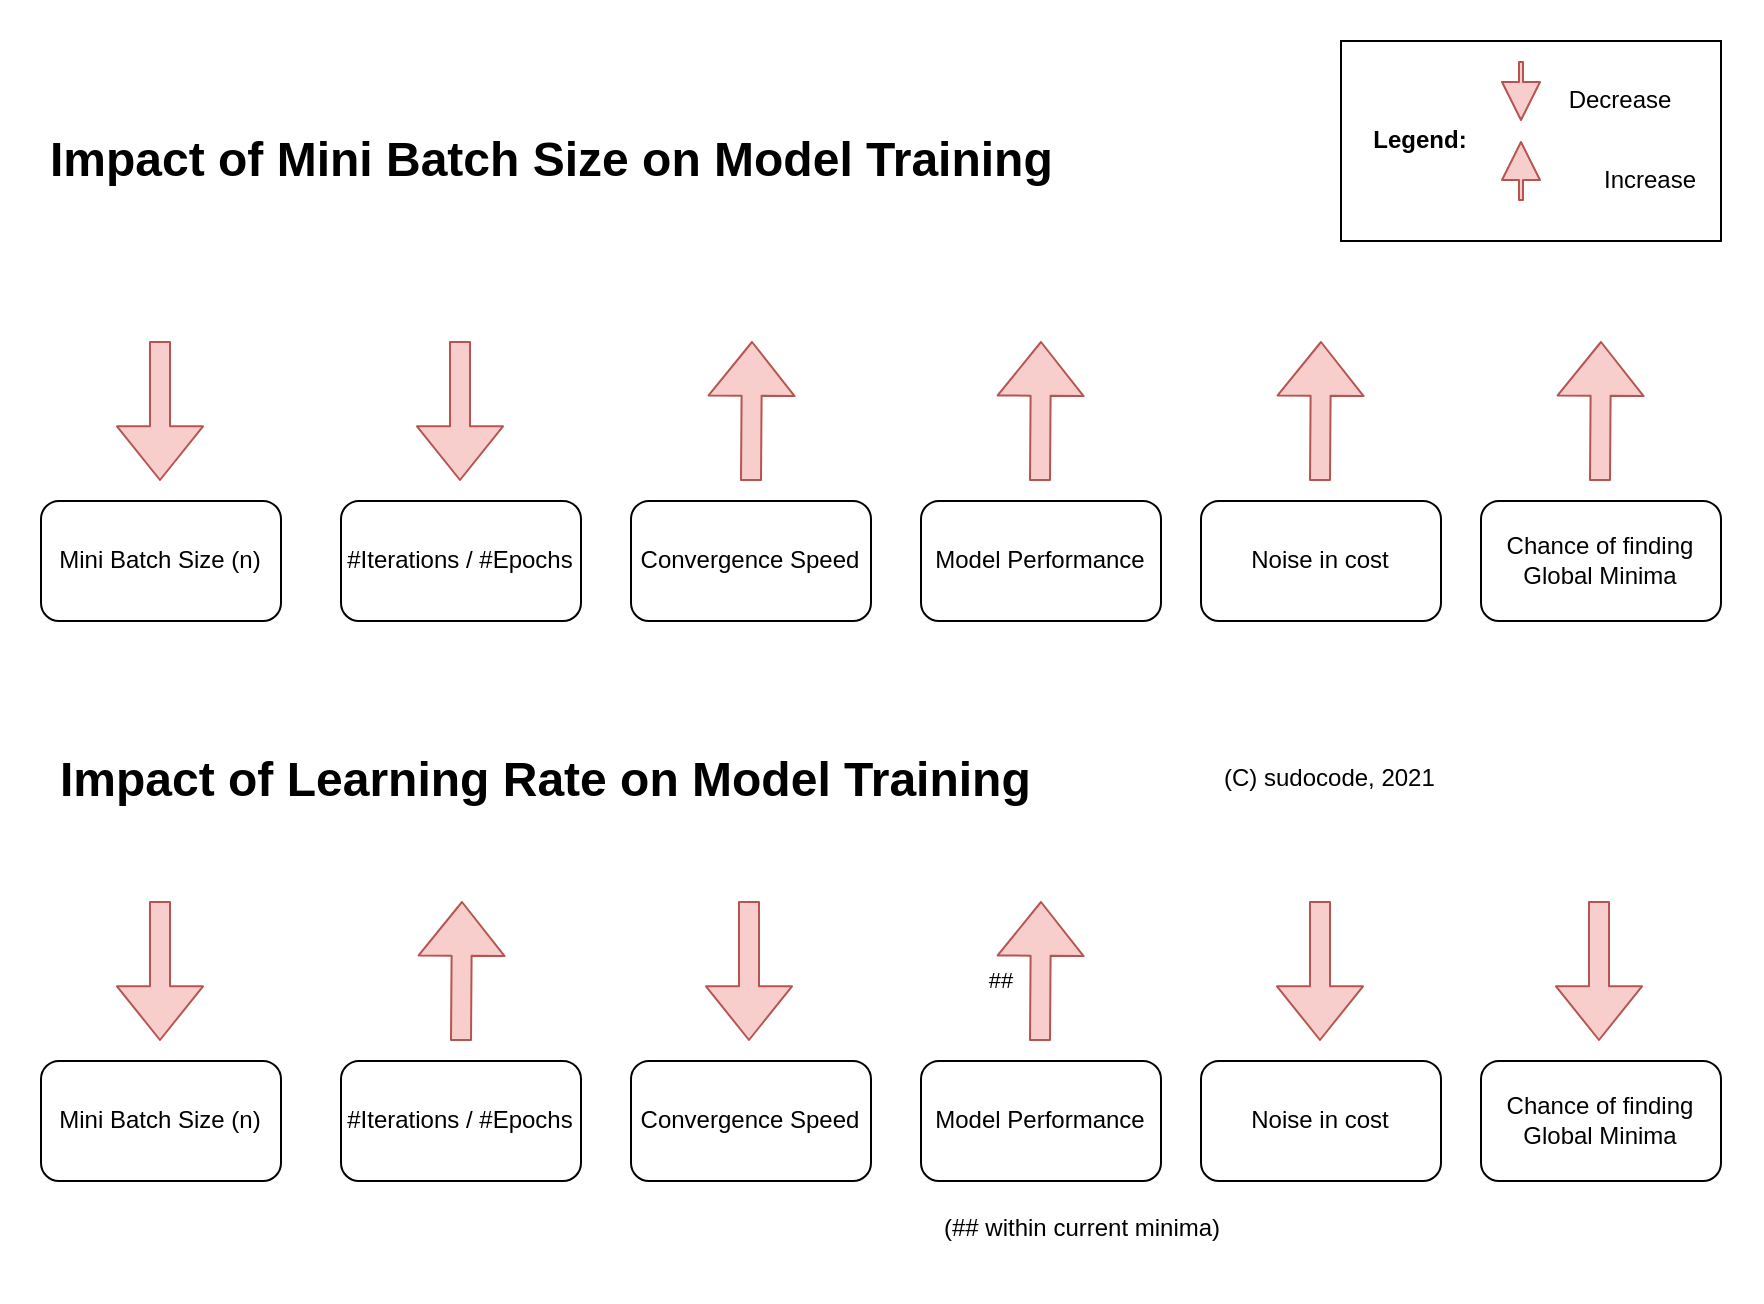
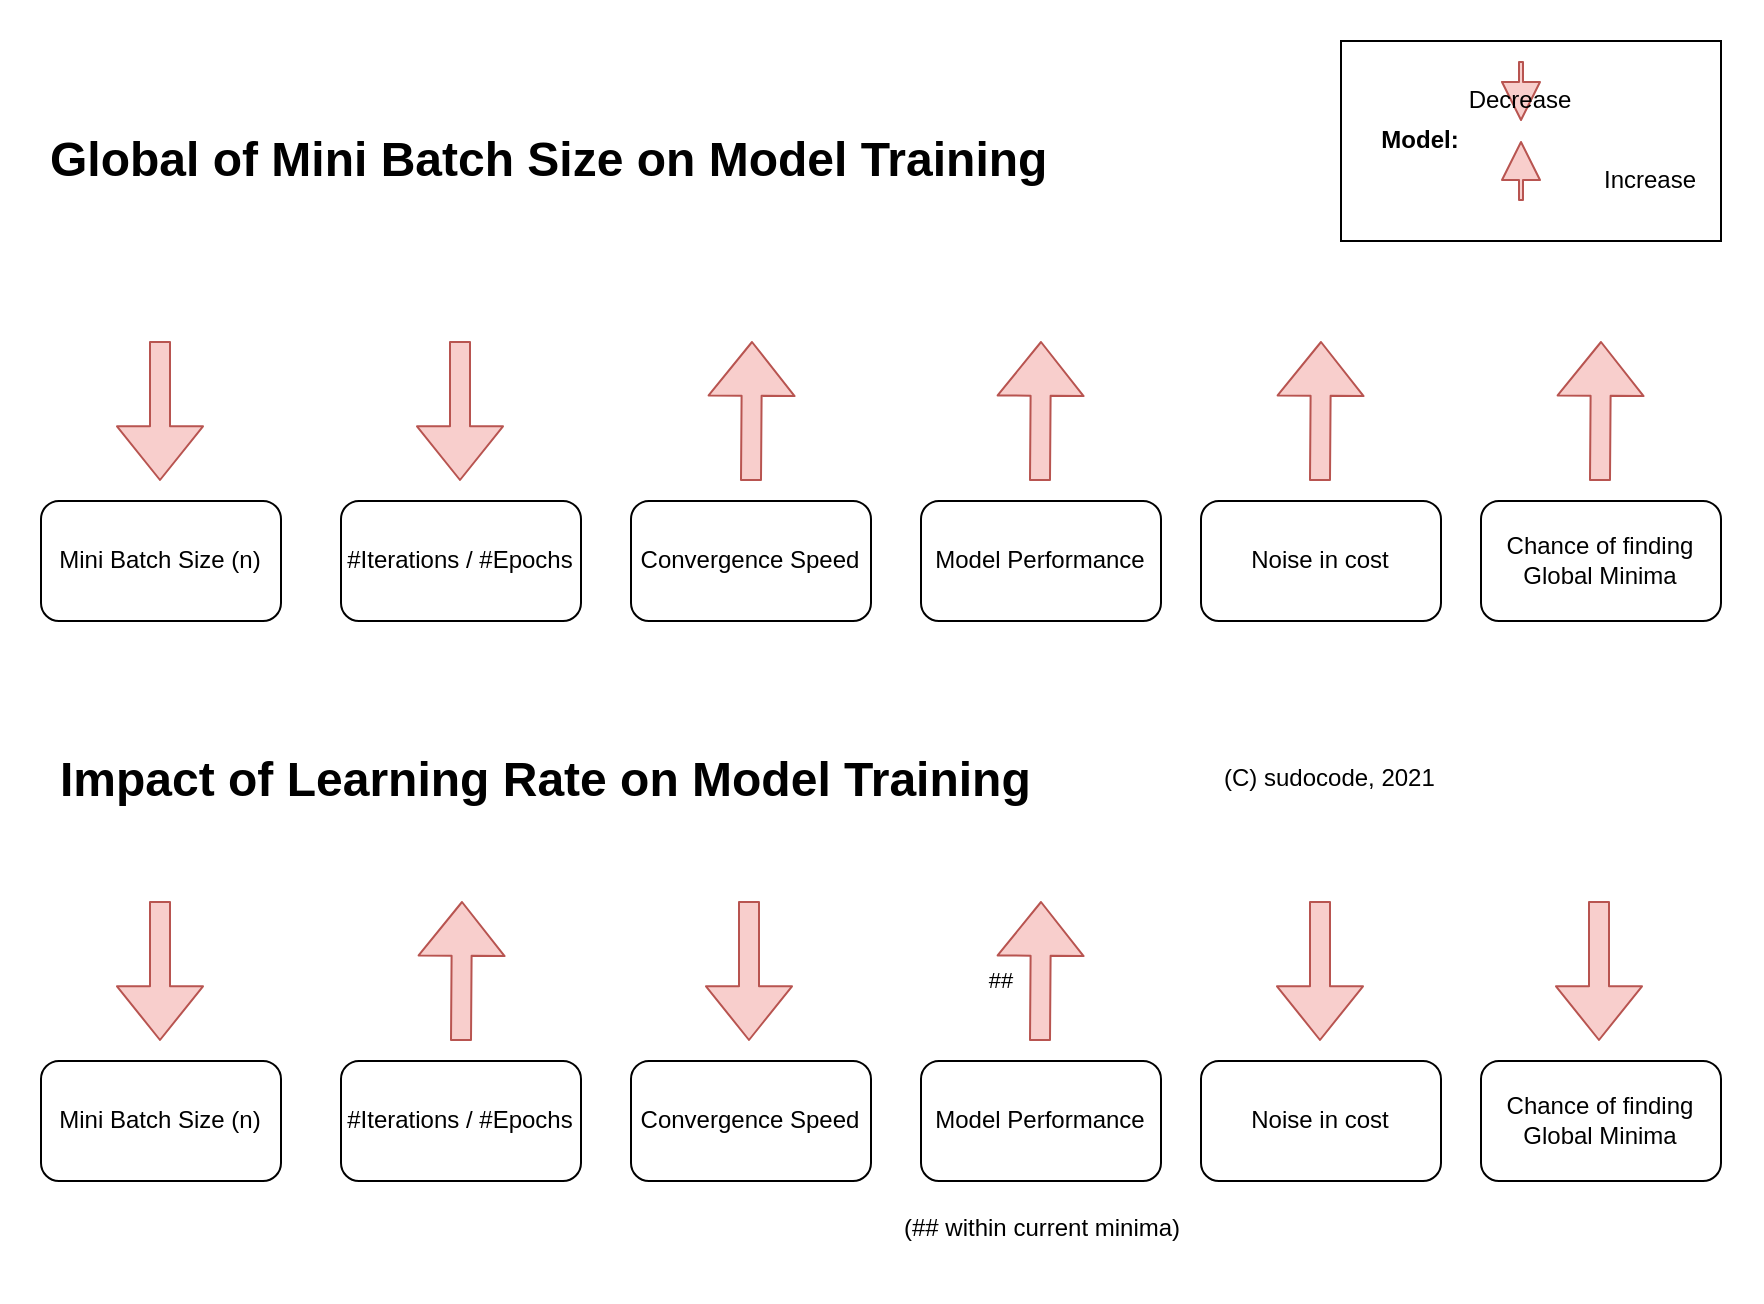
node "Decrease": moved (1621, 101) -> (1521, 101)
node "Impact of Mini Batch Size on Model Training": label "Impact of Mini Batch Size on Model Training" -> "Global of Mini Batch Size on Model Training"
node "Legend:": label "Legend:" -> "Model:"
node "(## within current minima)": moved (1101, 1231) -> (1061, 1231)
